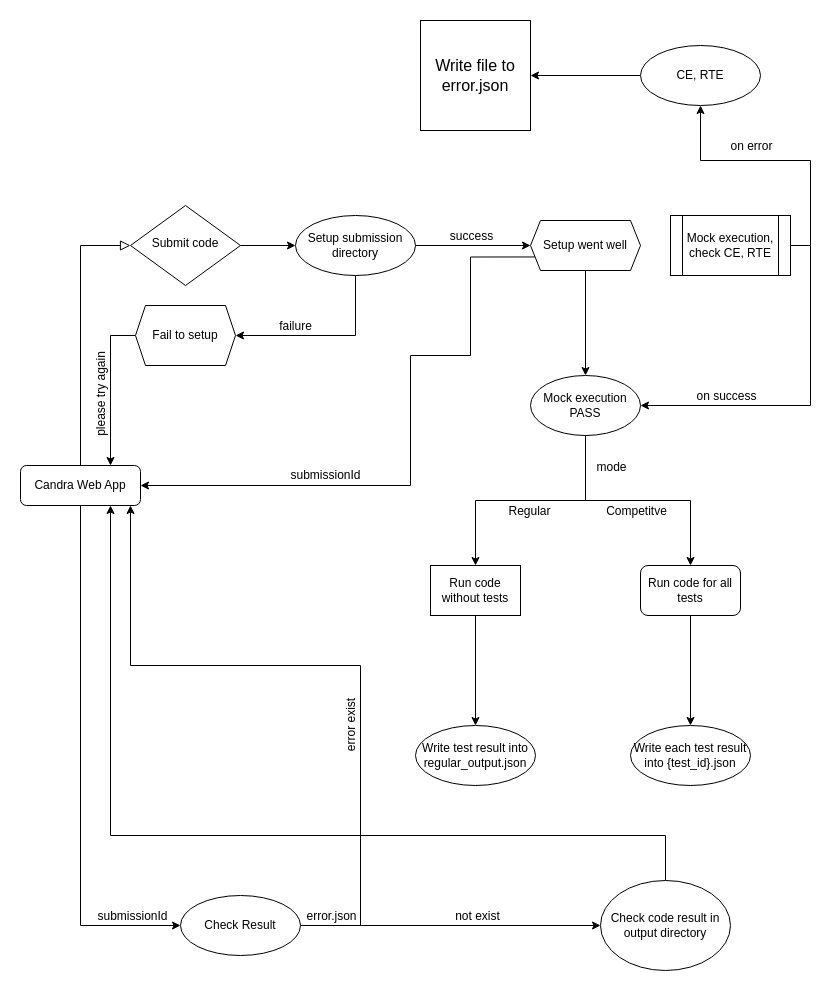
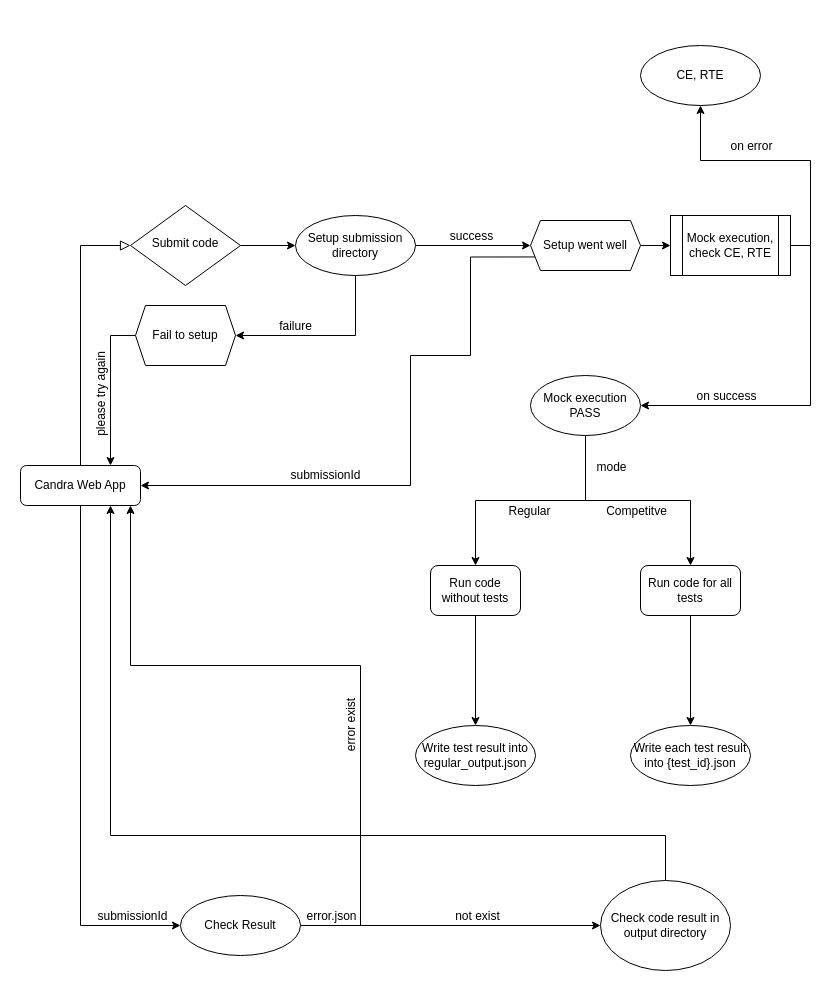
node "Write file to error.json": removed
edge "CE, RTE" -> "Write file to error.json": removed
edge "Setup went well" -> "Mock execution PASS": now "Setup went well" -> "Mock execution, check CE, RTE"
node "Run code without tests": shape rectangle -> rounded rectangle
